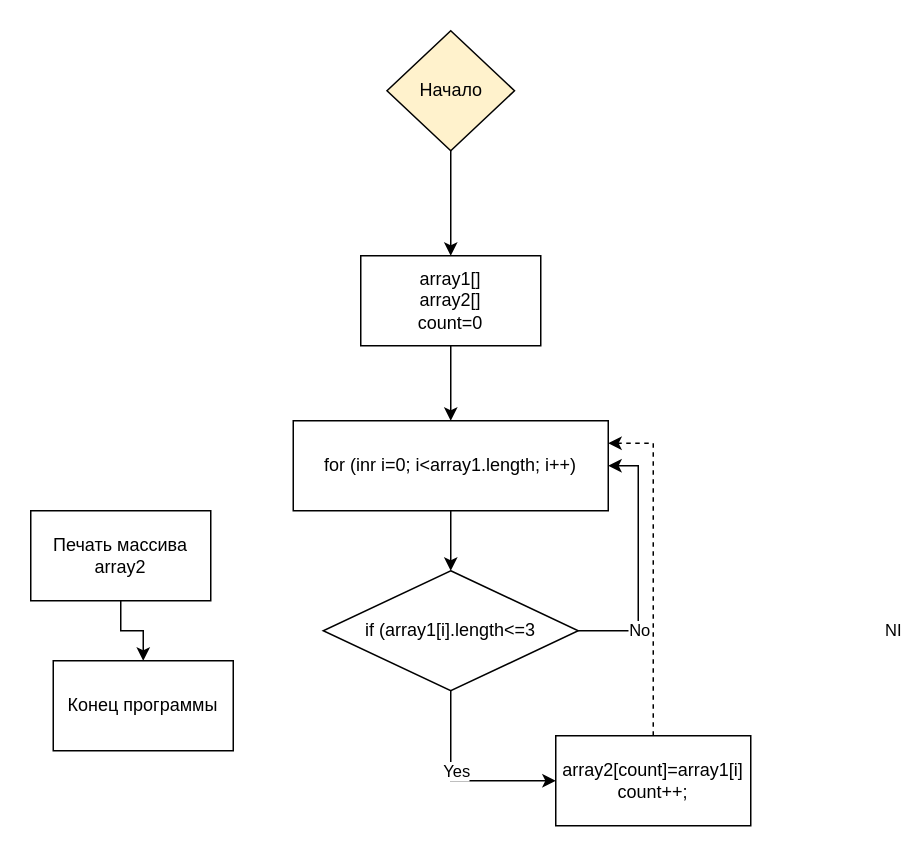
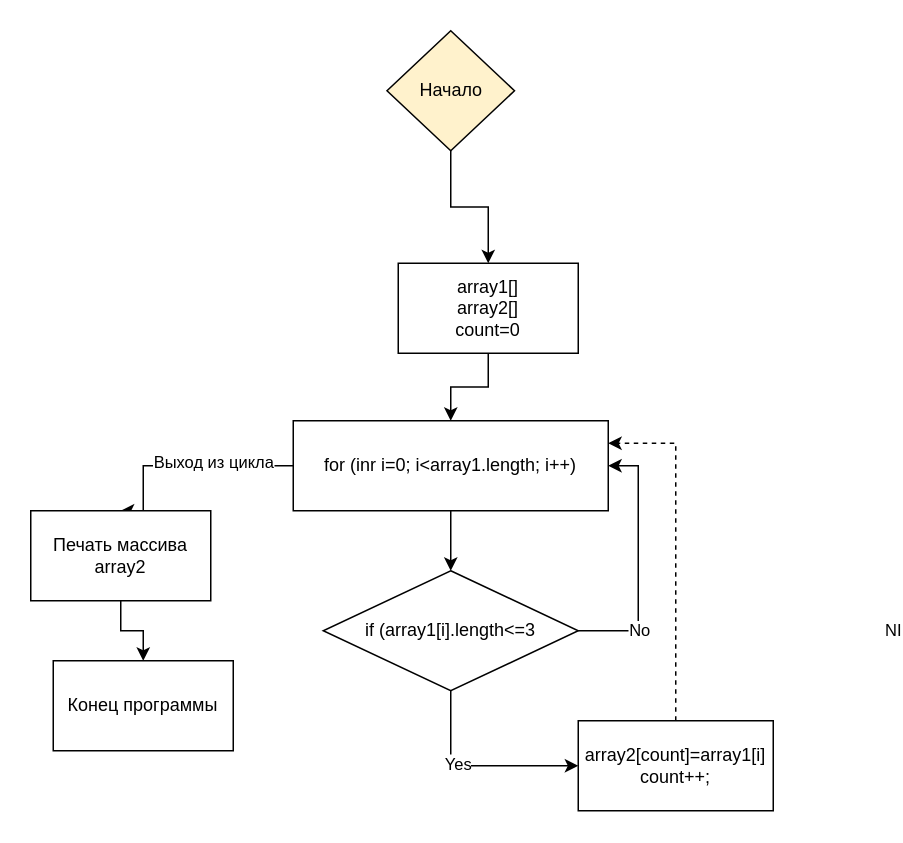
node "array1[] array2[] count=0": moved (451, 301) -> (488, 308)
edge "for (inr i=0; i<array1.length; i++)" -> "Печать массива array2": added, label "Выход из цикла"
node "array2[count]=array1[i] count++;": moved (653, 781) -> (676, 766)
